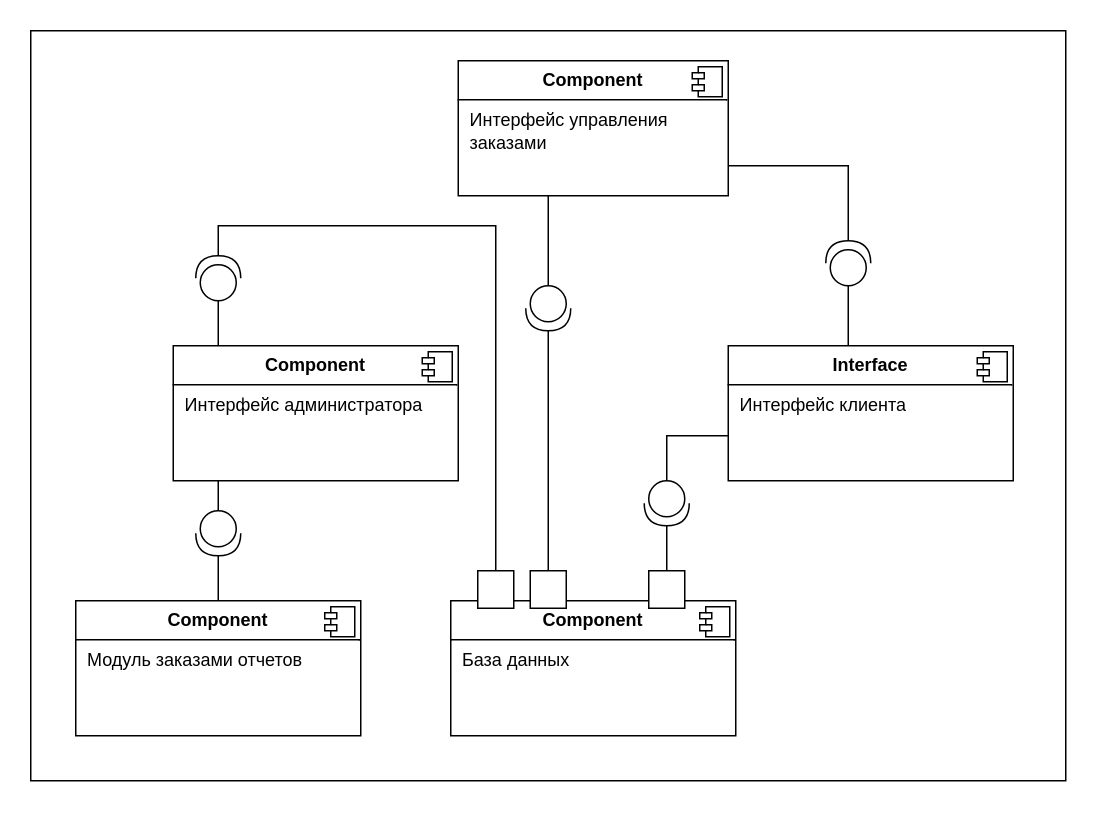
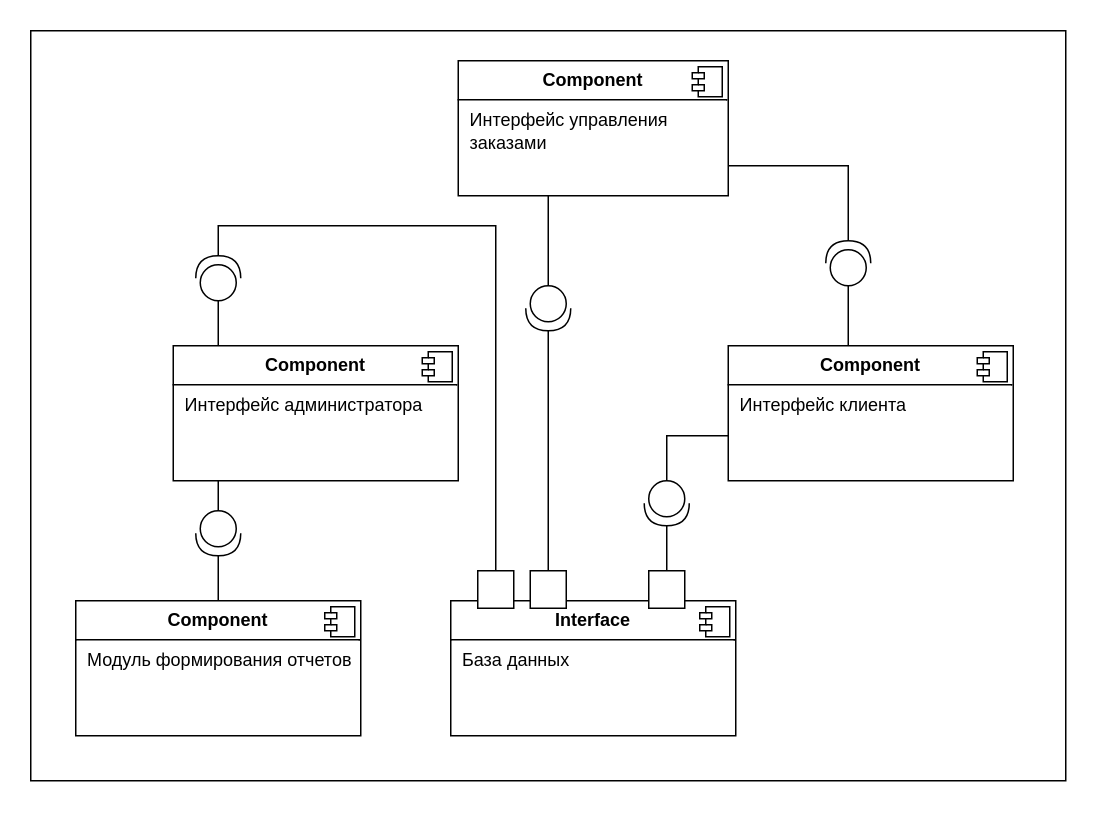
node "Interface Интерфейс клиента": label "Interface Интерфейс клиента" -> "Component Интерфейс клиента"
node "Component Модуль заказами отчетов": label "Component Модуль заказами отчетов" -> "Component Модуль формирования отчетов"
node "Component База данных": label "Component База данных" -> "Interface База данных"
